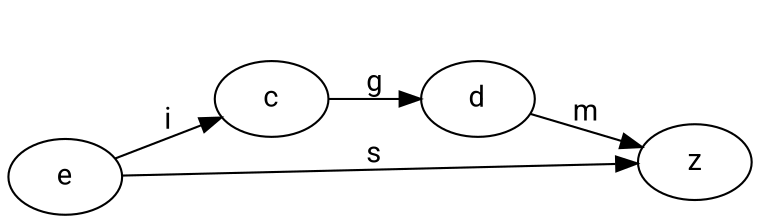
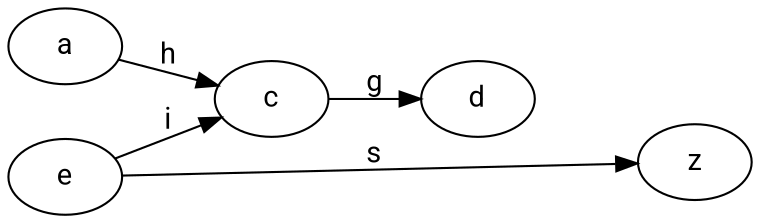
node "a": added
edge "d" -> "z": removed, label "m"
